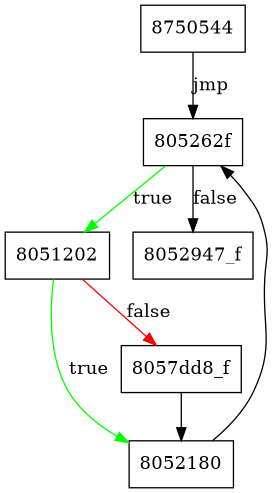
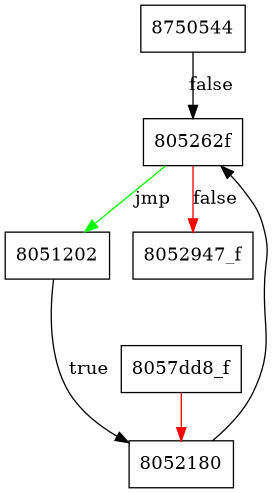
edge "8750544" -> "805262f": label "jmp" -> "false"
edge "805262f" -> "8052947_f": color black -> red
edge "805262f" -> "8051202": label "true" -> "jmp"
edge "8051202" -> "8057dd8_f": removed, label "false"
edge "8051202" -> "8052180": color green -> black
edge "8057dd8_f" -> "8052180": color black -> red
